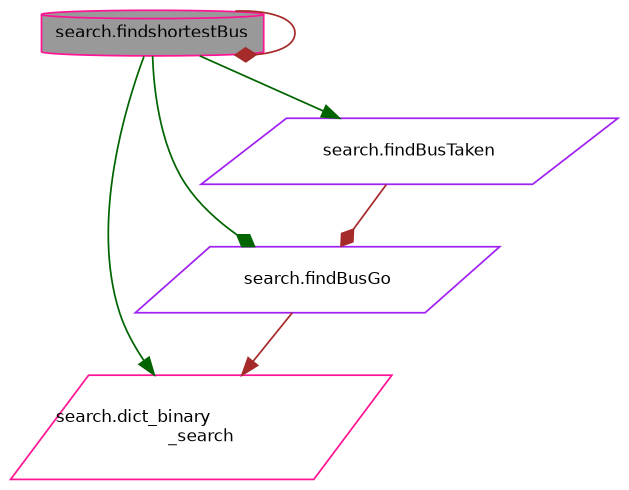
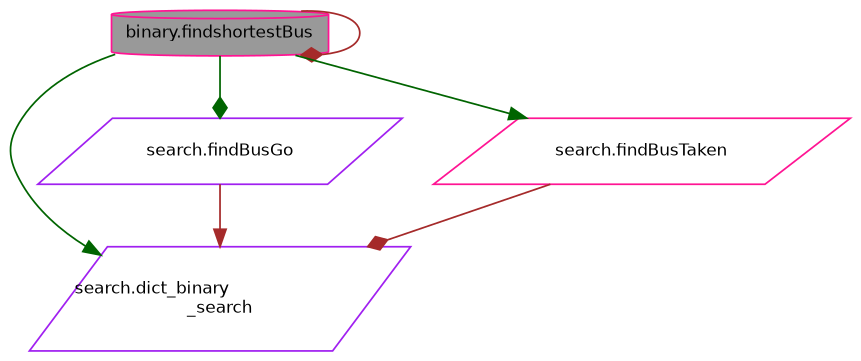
node "search.findshortestBus": label "search.findshortestBus" -> "binary.findshortestBus"
node "search.findBusTaken": color purple -> deeppink
edge "search.findBusTaken" -> "search.findBusGo": now "search.findBusTaken" -> "search.dict_binary _search"
node "search.dict_binary _search": color deeppink -> purple
